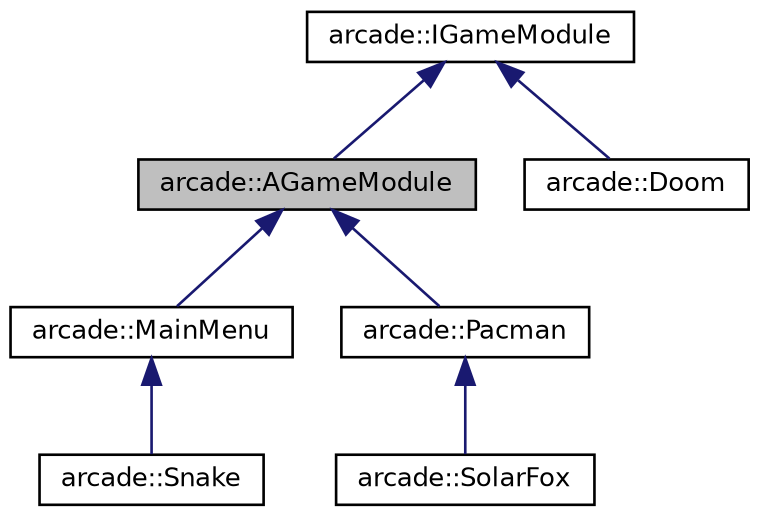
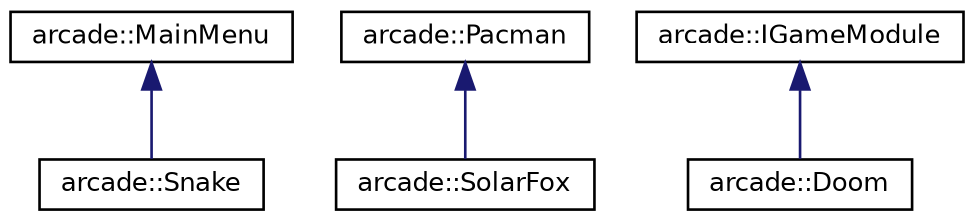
node "arcade::AGameModule": removed
